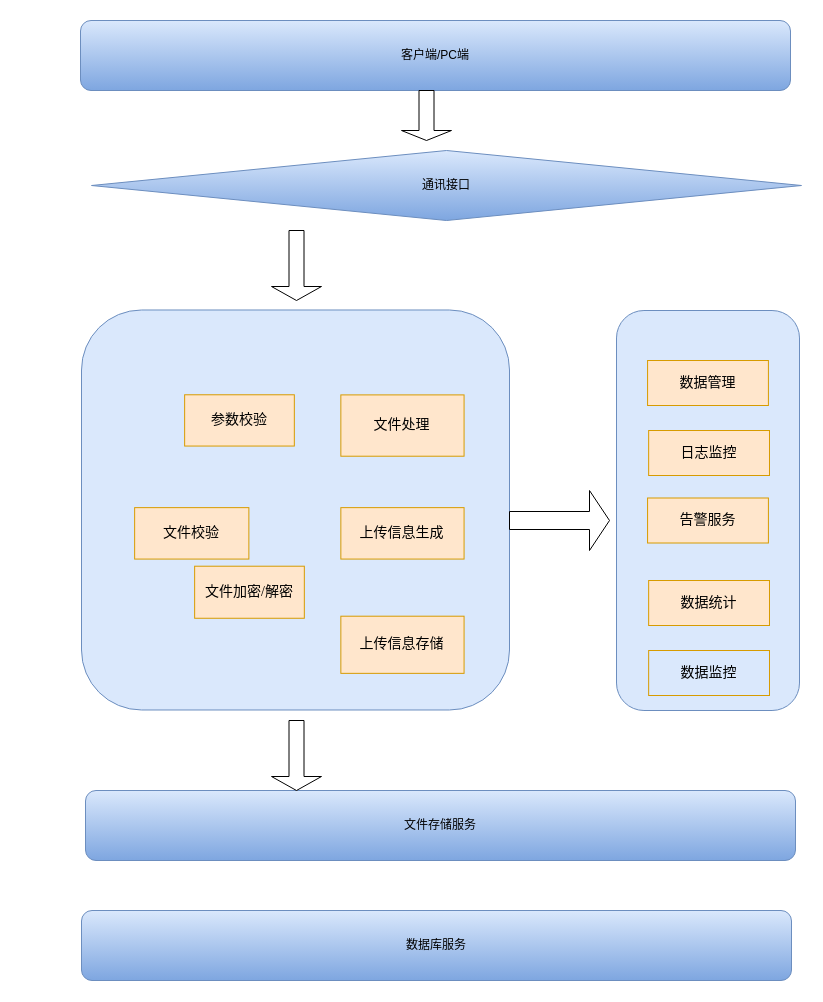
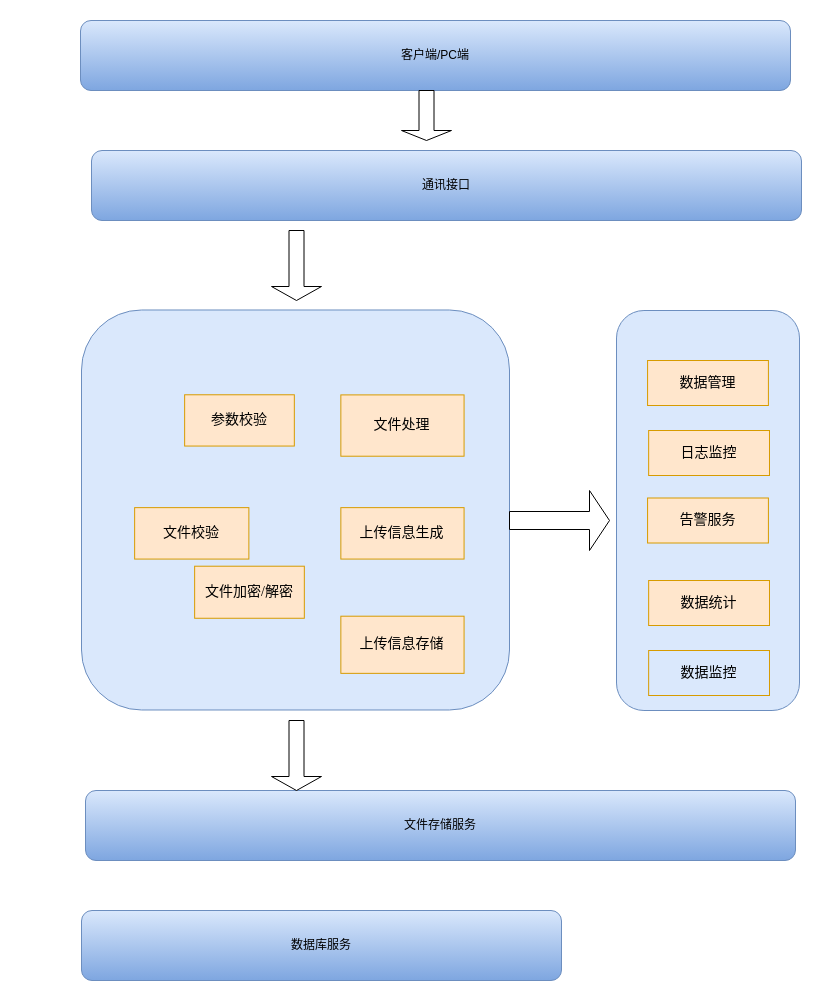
node "通讯接口": shape diamond -> rounded rectangle
node "数据库服务": size 710x70 -> 480x70
